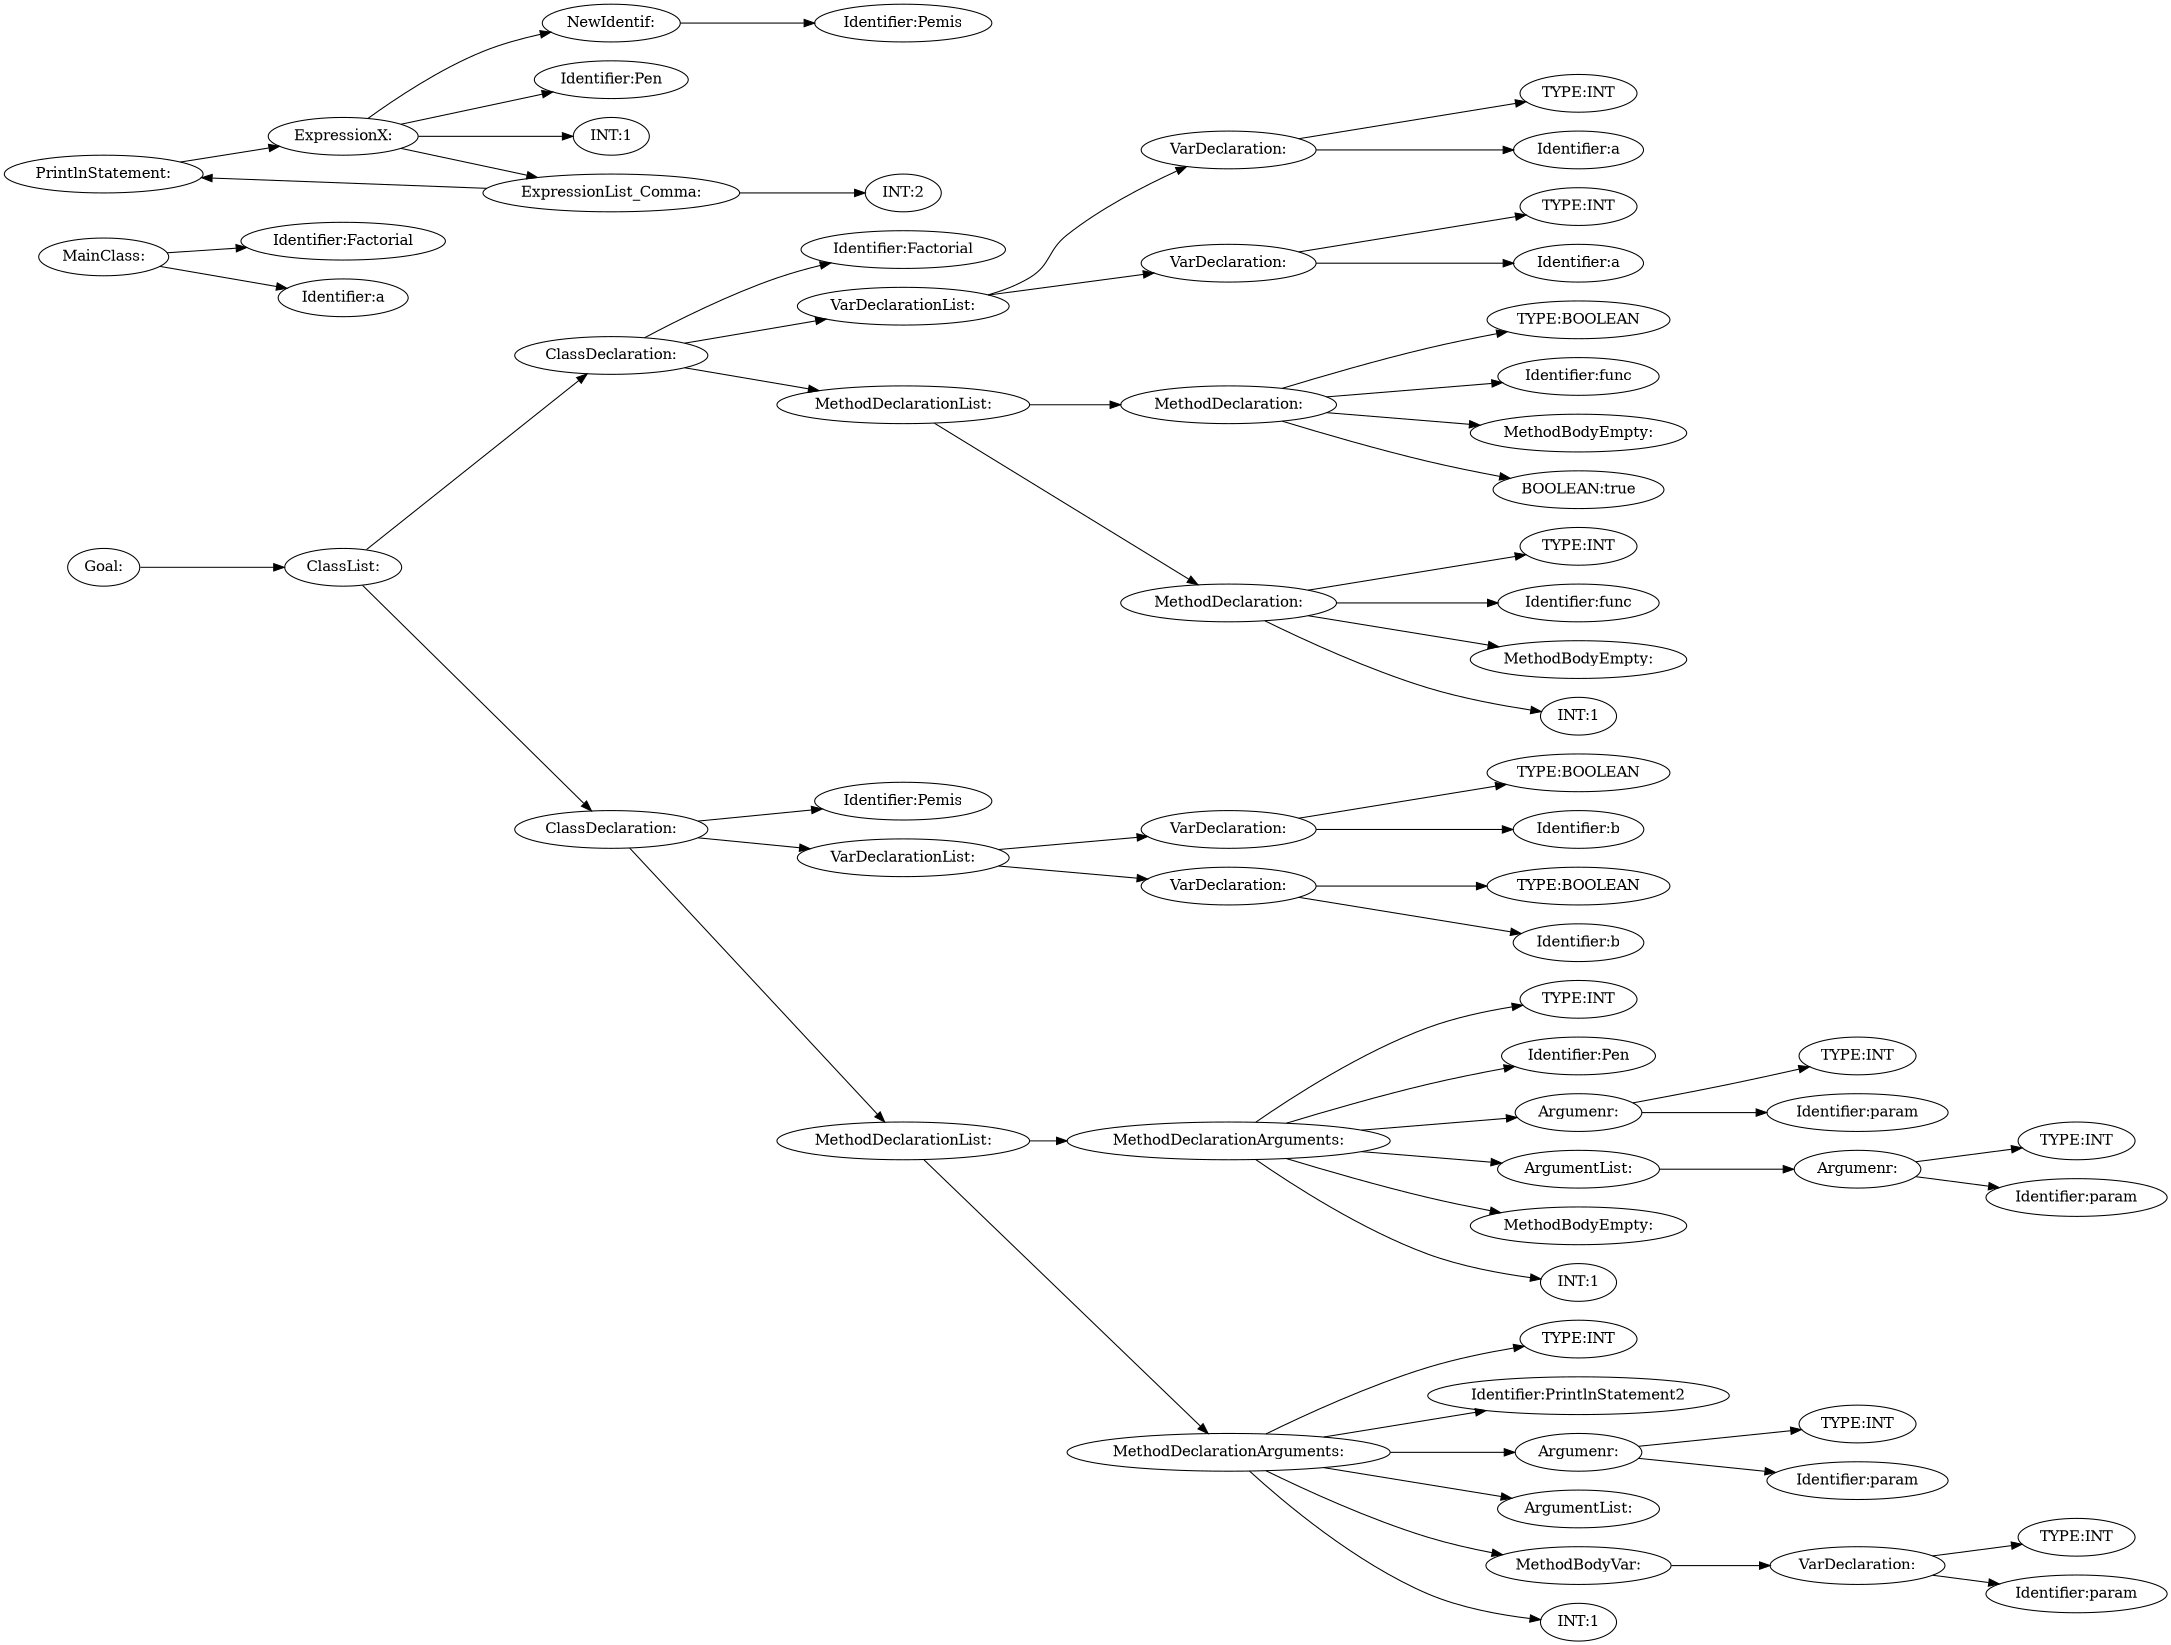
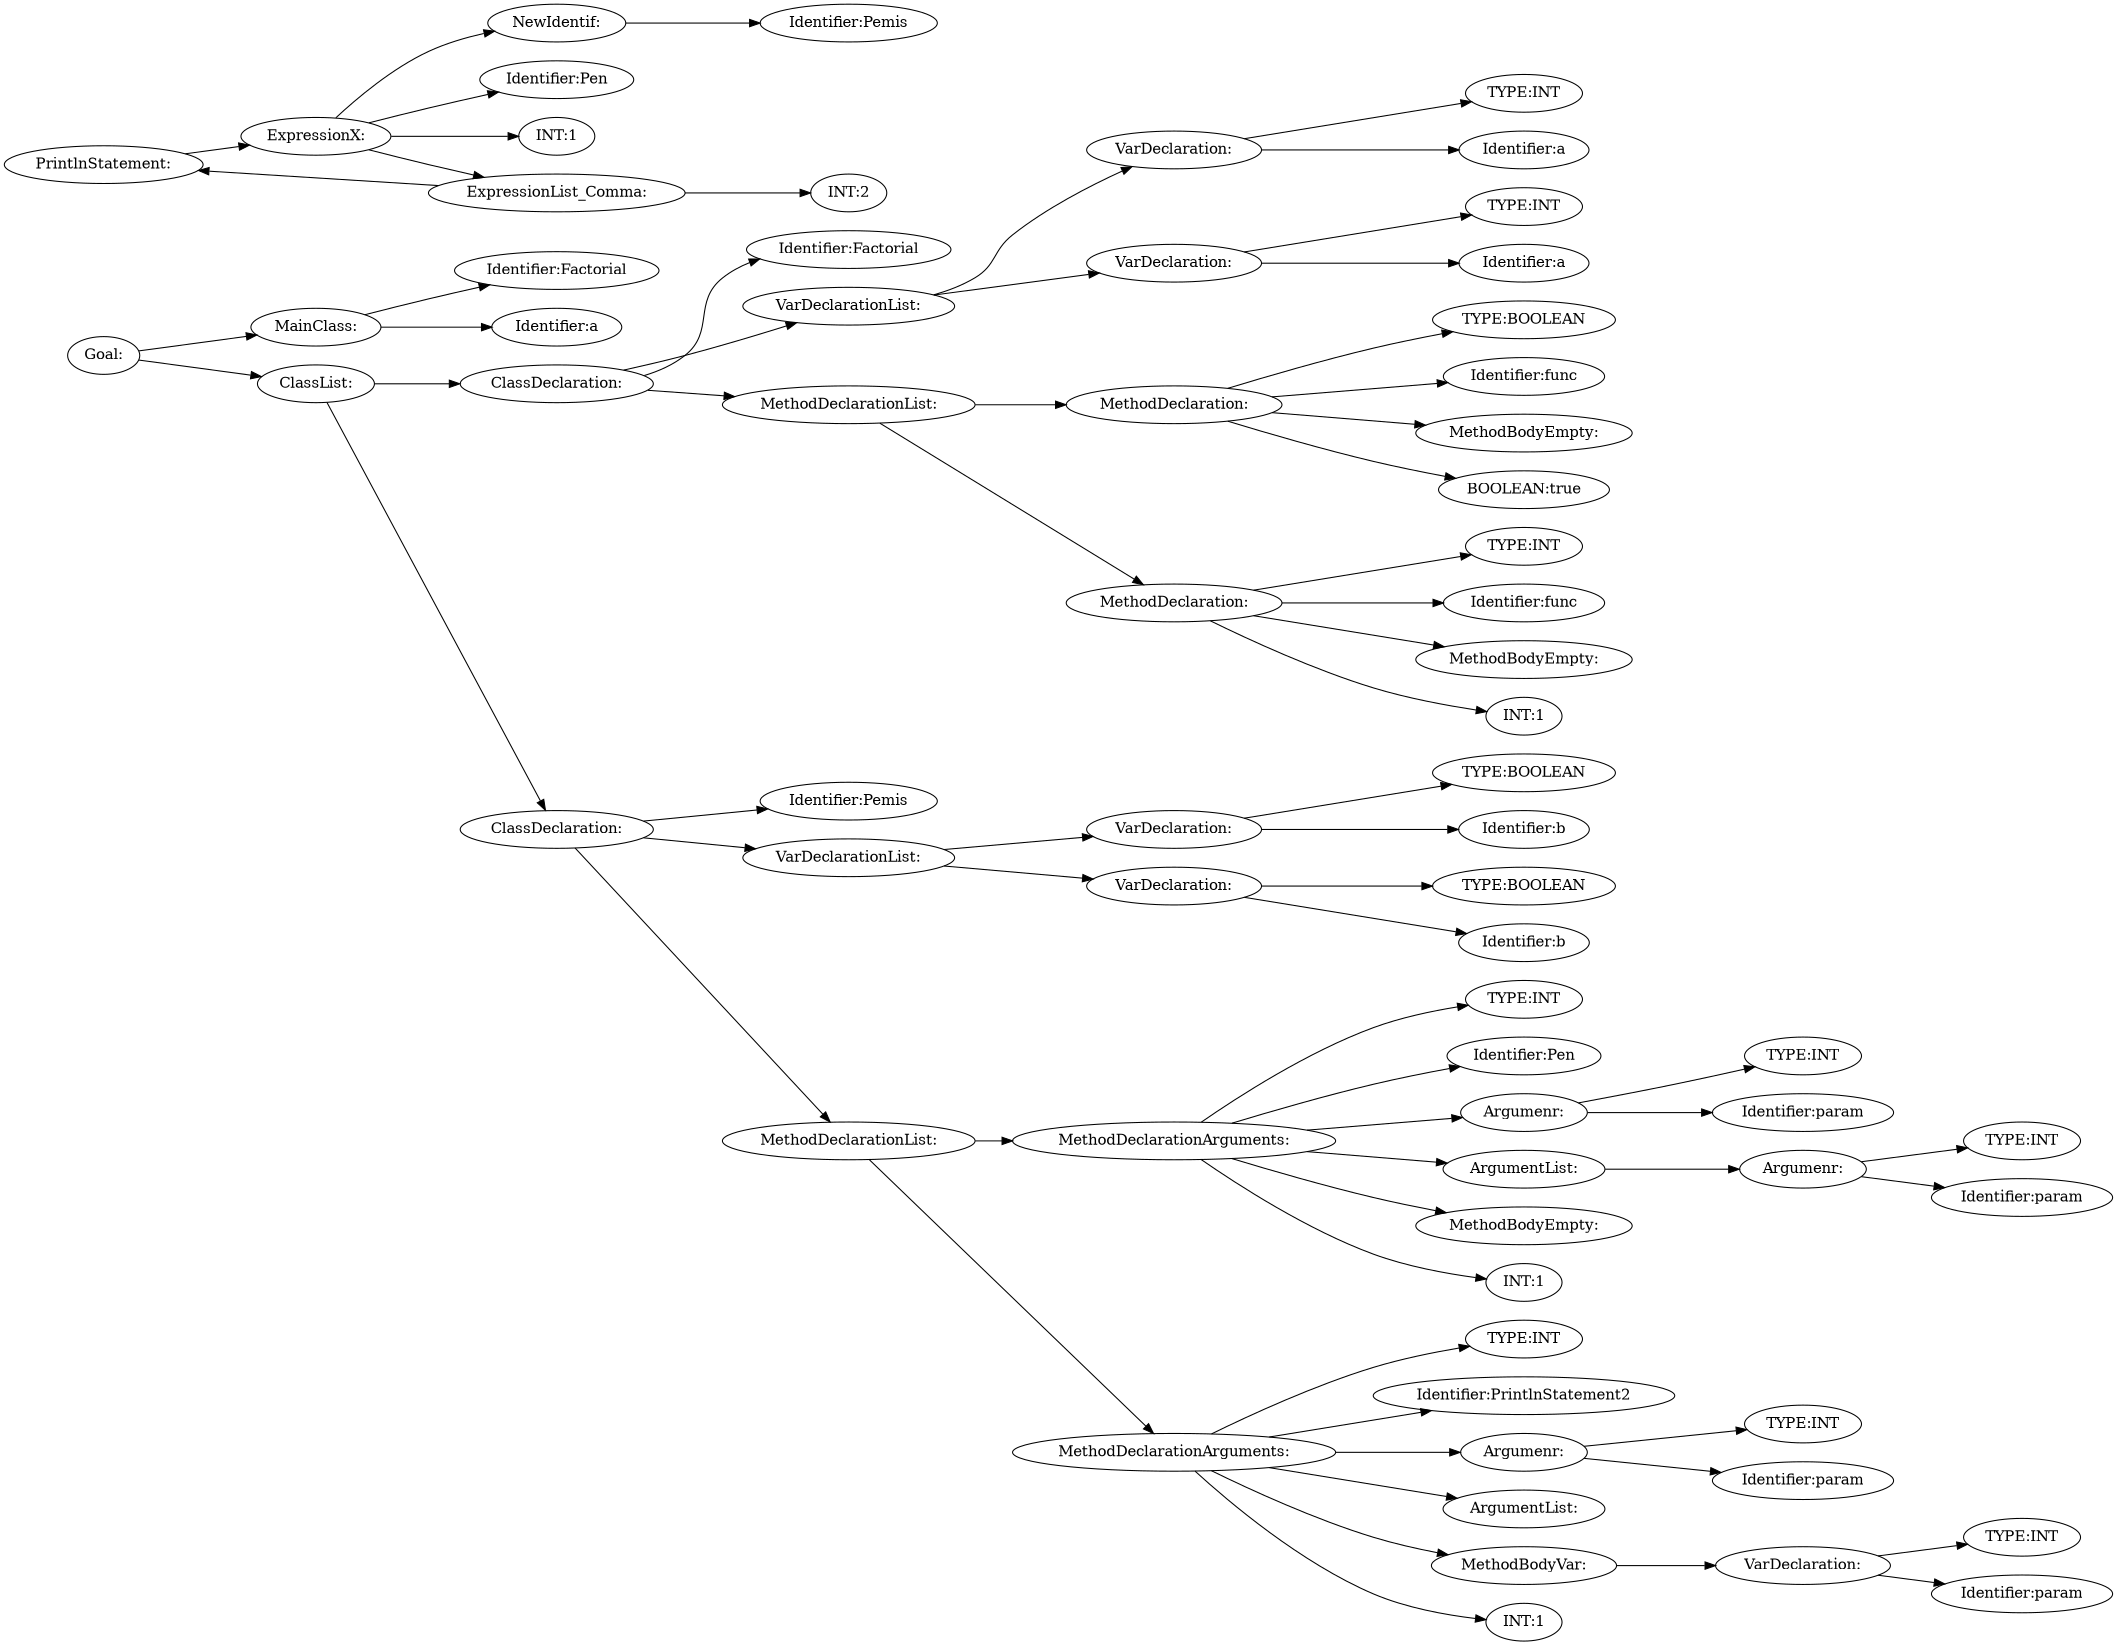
edge "Goal:" -> "MainClass:": added
